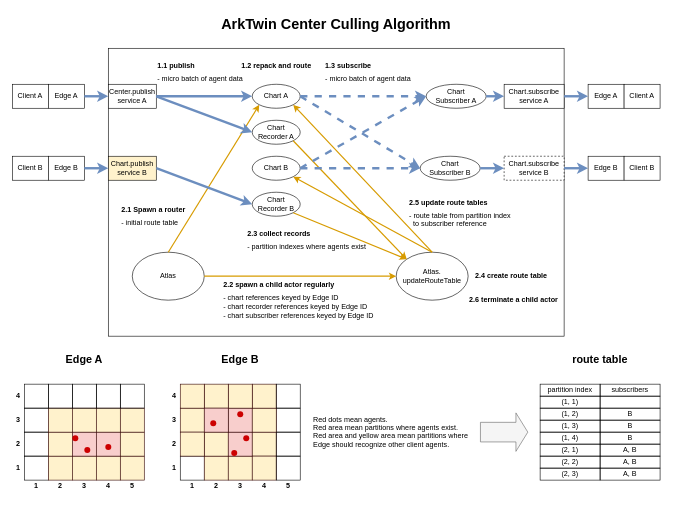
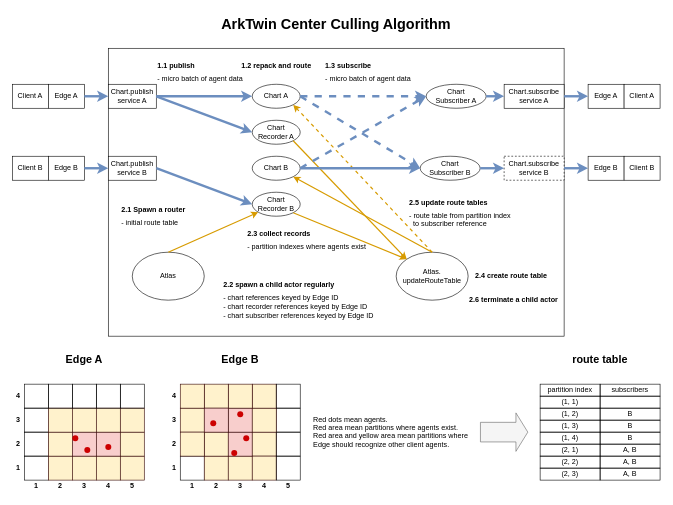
node "Center.publish service A": label "Center.publish service A" -> "Chart.publish service A"
node "Chart.publish service B": fillcolor #fff2cc -> #ffffff
edge "Chart B" -> "Chart Subscriber B": style dashed -> solid
edge "Atlas. updateRouteTable" -> "Chart A": style solid -> dashed
edge "Atlas" -> "Chart A": now "Atlas" -> "Chart Recorder B"
edge "Atlas" -> "Atlas. updateRouteTable": removed
